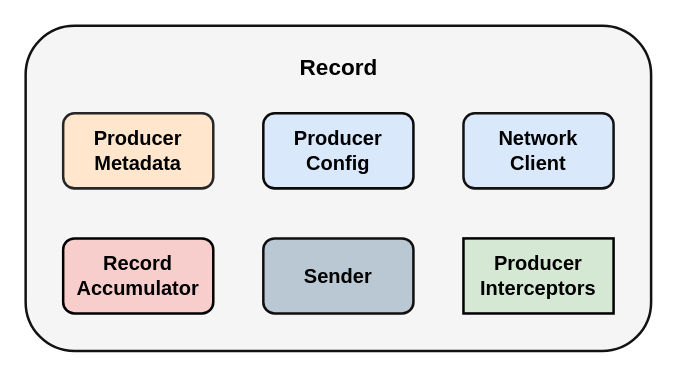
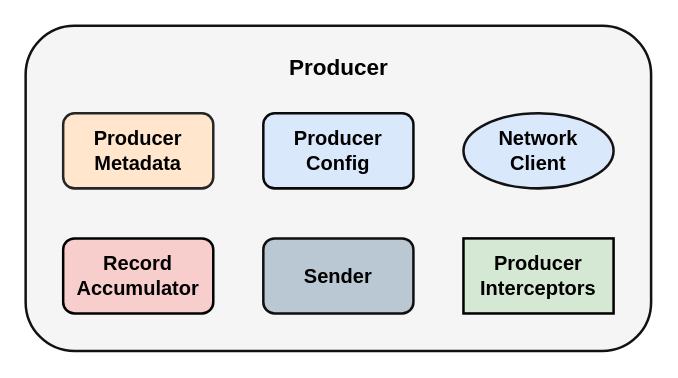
node "Record": label "Record" -> "Producer"
node "Network Client": shape rounded rectangle -> ellipse
